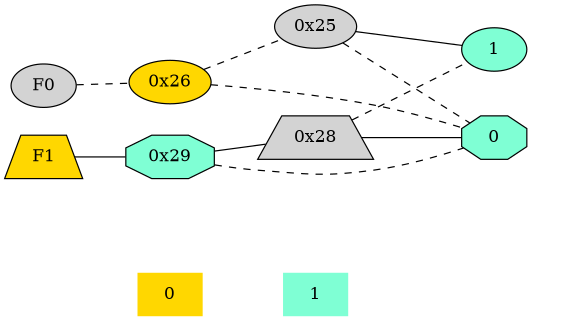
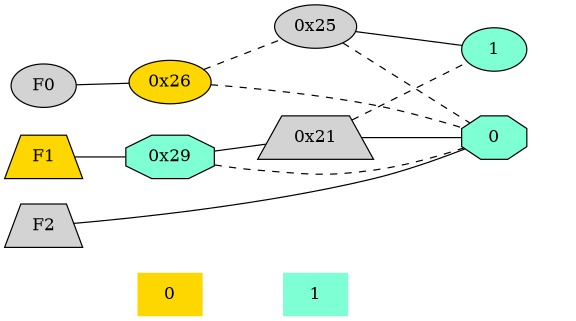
edge "0x26" -- "F0": style dashed -> solid
node "0x28": label "0x28" -> "0x21"
node "F2": added
